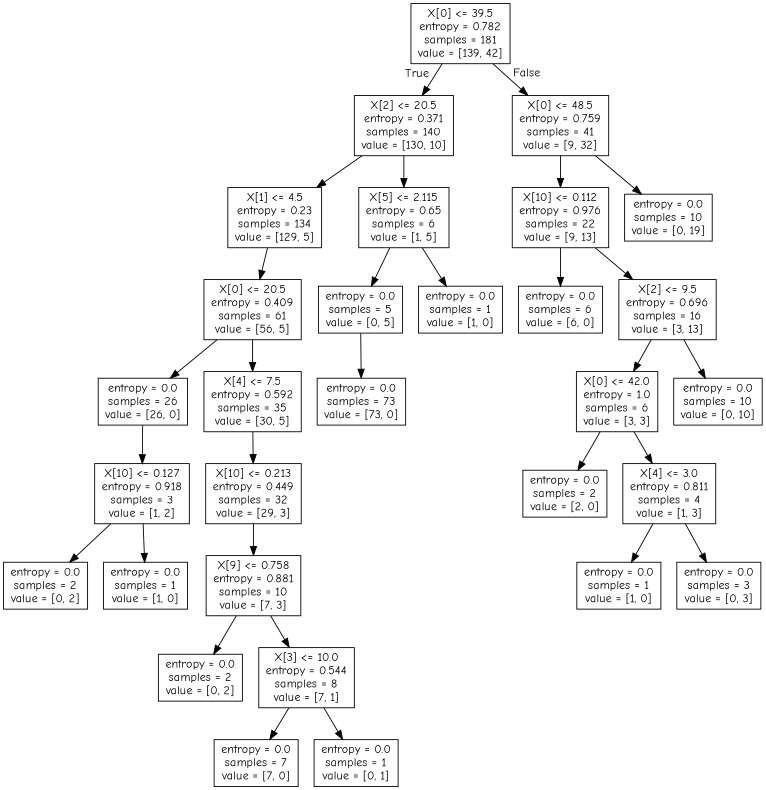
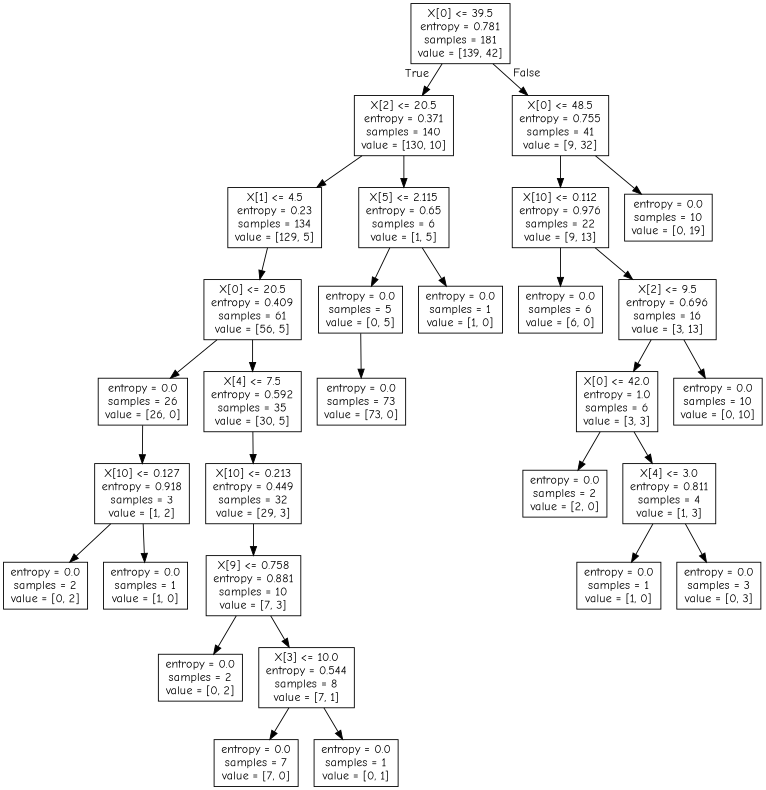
node "X[0] <= 39.5 entropy = 0.782 samples = 181 value = [139, 42]": label "X[0] <= 39.5 entropy = 0.782 samples = 181 value = [139, 42]" -> "X[0] <= 39.5 entropy = 0.781 samples = 181 value = [139, 42]"
node "X[0] <= 48.5 entropy = 0.759 samples = 41 value = [9, 32]": label "X[0] <= 48.5 entropy = 0.759 samples = 41 value = [9, 32]" -> "X[0] <= 48.5 entropy = 0.755 samples = 41 value = [9, 32]"
